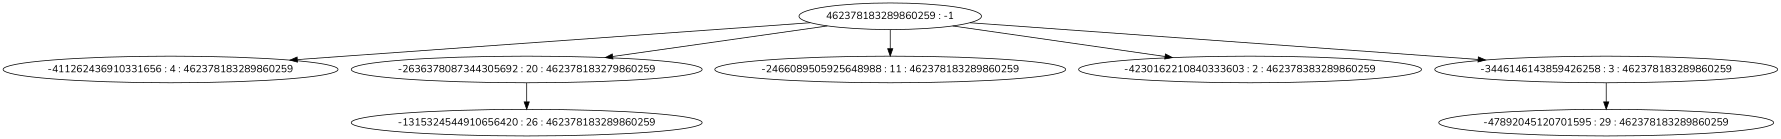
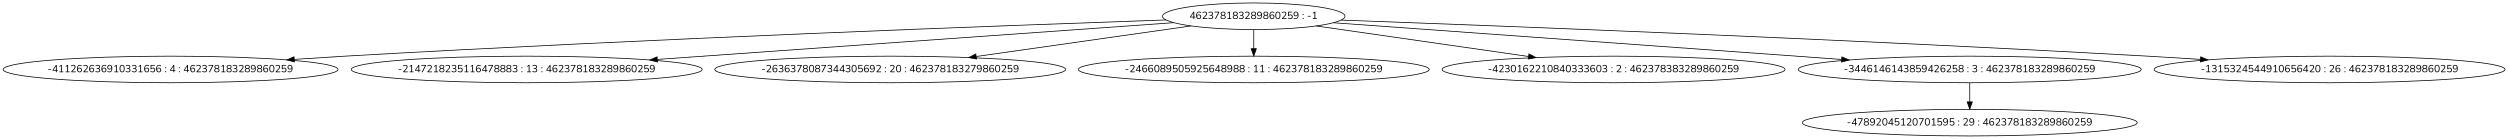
node "-411262436910331656 : 4 : 462378183289860259": label "-411262436910331656 : 4 : 462378183289860259" -> "-411262636910331656 : 4 : 462378183289860259"
node "-2147218235116478883 : 13 : 462378183289860259": added
edge "-2636378087344305692 : 20 : 462378183279860259" -> "-1315324544910656420 : 26 : 462378183289860259": now "462378183289860259 : -1" -> "-1315324544910656420 : 26 : 462378183289860259"
